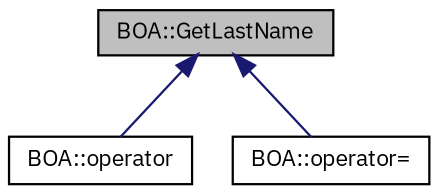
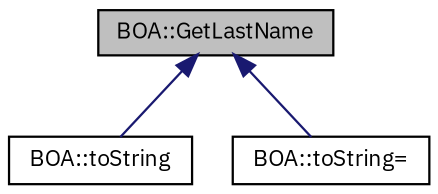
node "BOA::operator": label "BOA::operator" -> "BOA::toString"
node "BOA::operator=": label "BOA::operator=" -> "BOA::toString="
